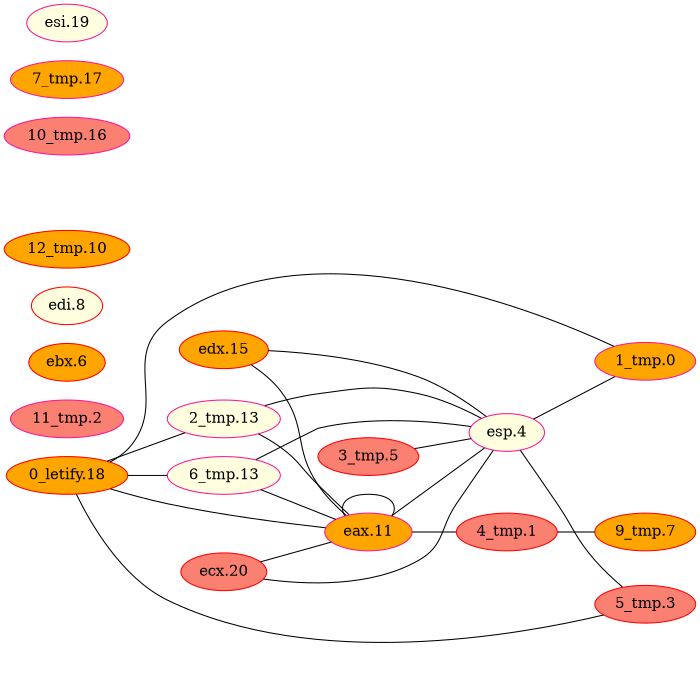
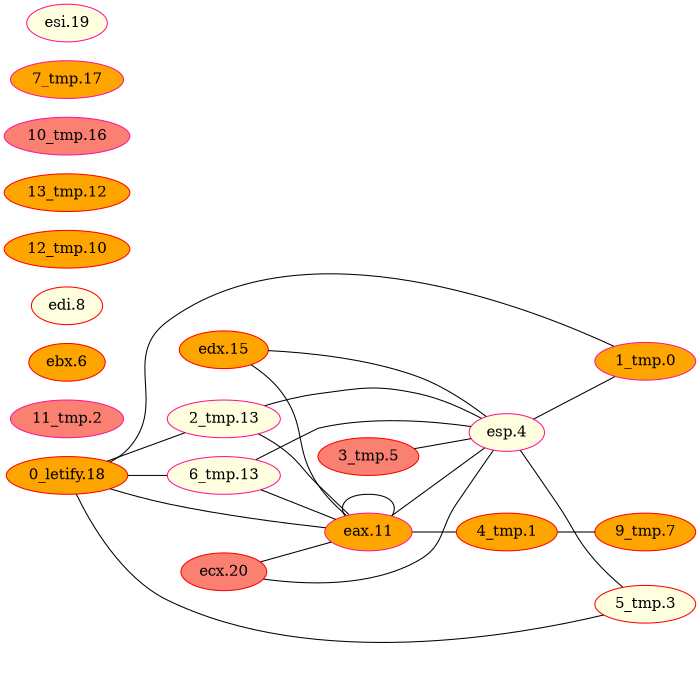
node "13_tmp.12": added
node "4_tmp.1": fillcolor salmon -> orange
node "5_tmp.3": fillcolor salmon -> lightyellow
